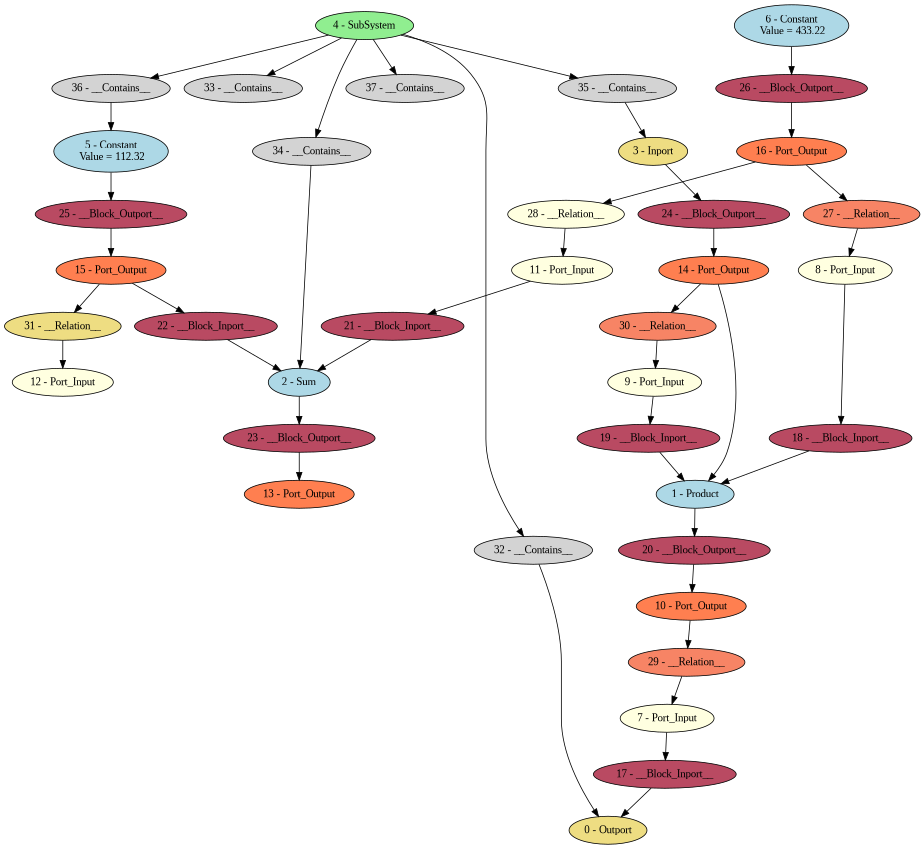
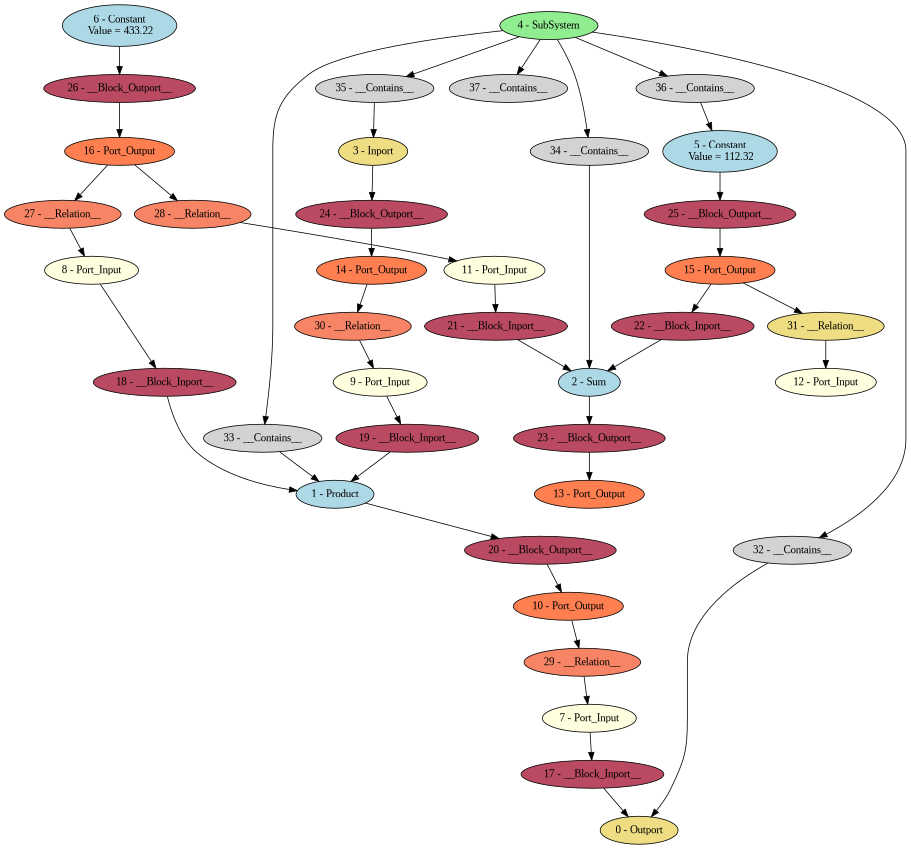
node "28 - __Relation__": fillcolor lightyellow -> #f78465
edge "14 - Port_Output" -> "1 - Product": now "33 - __Contains__" -> "1 - Product"
